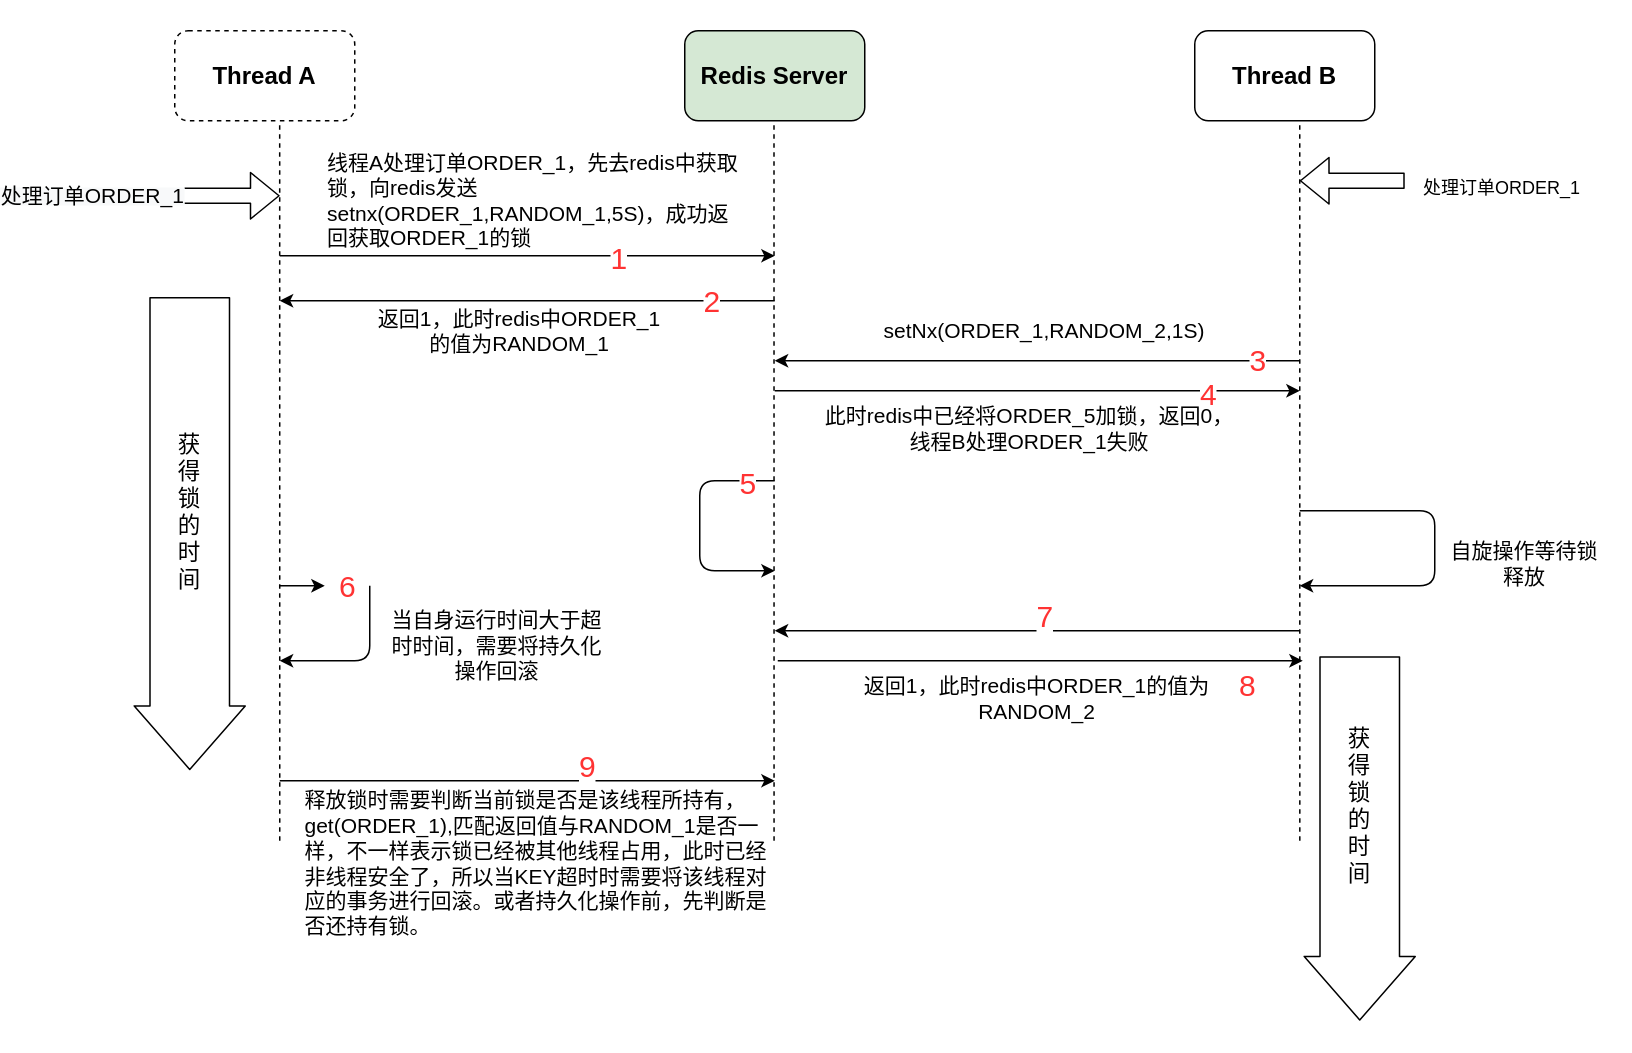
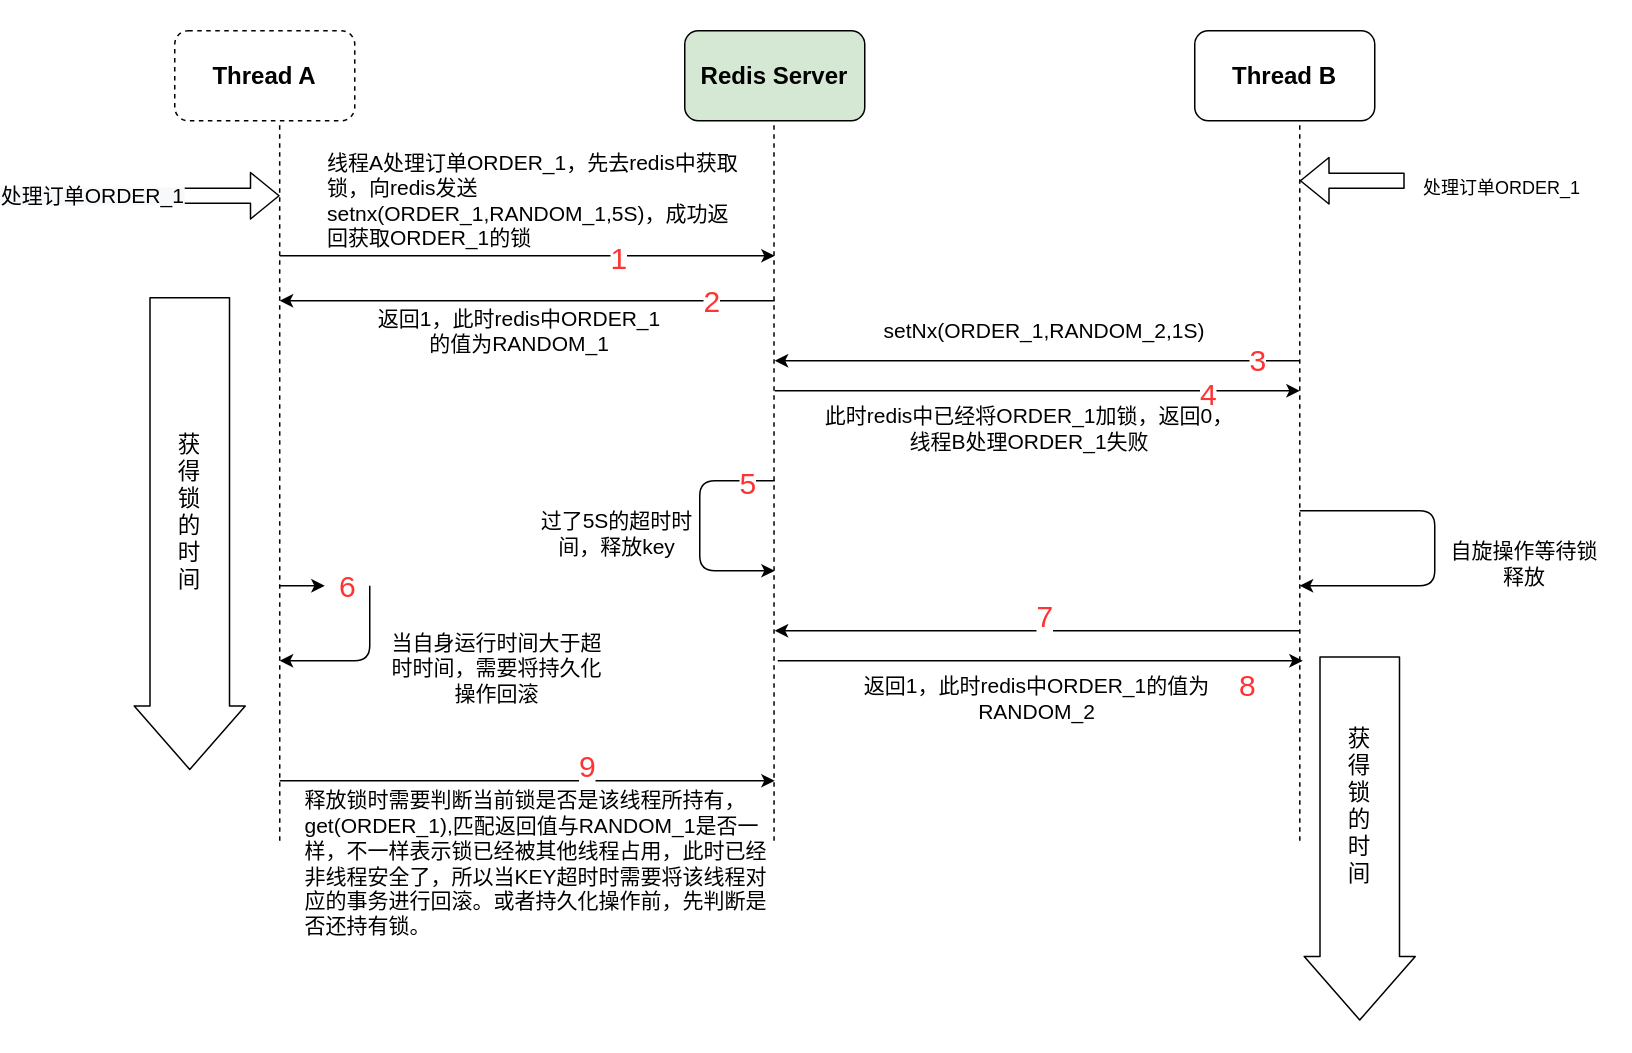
node "此时redis中已经将ORDER_5加锁，返回0，线程B处理ORDER_1失败": label "此时redis中已经将ORDER_5加锁，返回0，线程B处理ORDER_1失败" -> "此时redis中已经将ORDER_1加锁，返回0，线程B处理ORDER_1失败"
node "过了5S的超时时间，释放key": added
node "当自身运行时间大于超时时间，需要将持久化操作回滚": moved (497, 646) -> (497, 668)
